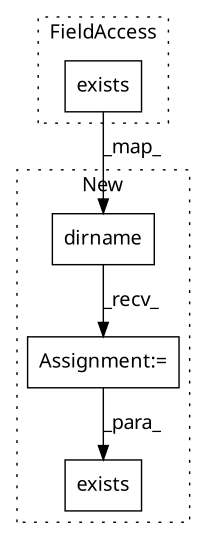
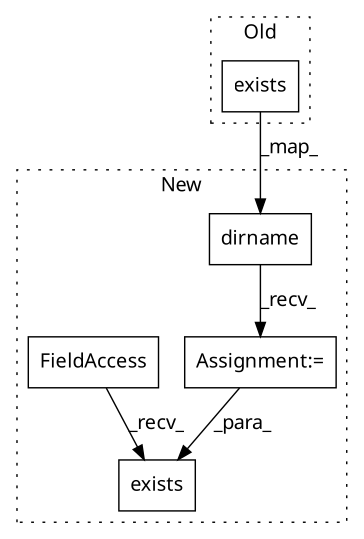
cluster "FieldAccess": label "FieldAccess" -> "Old"
node "FieldAccess": added
